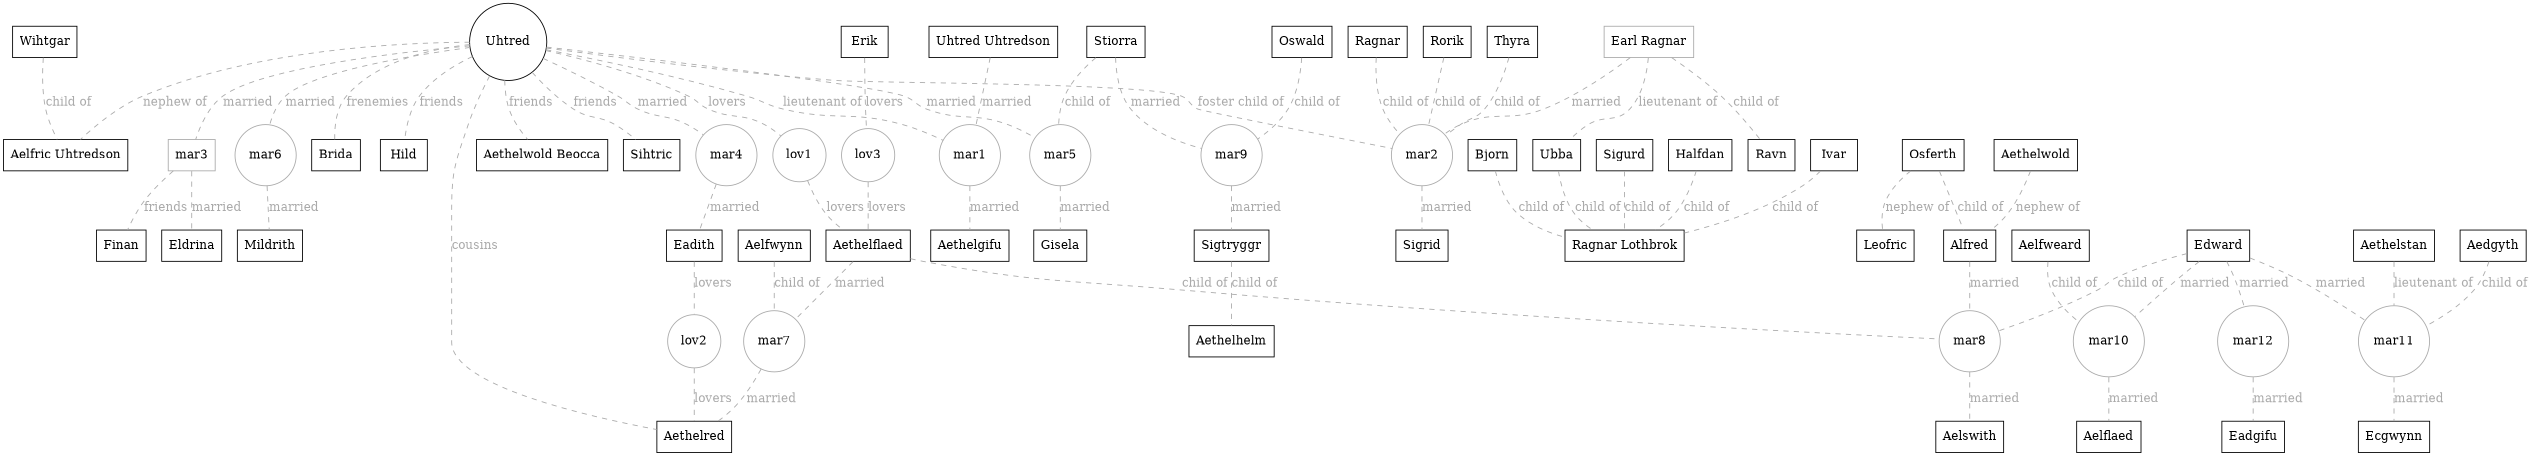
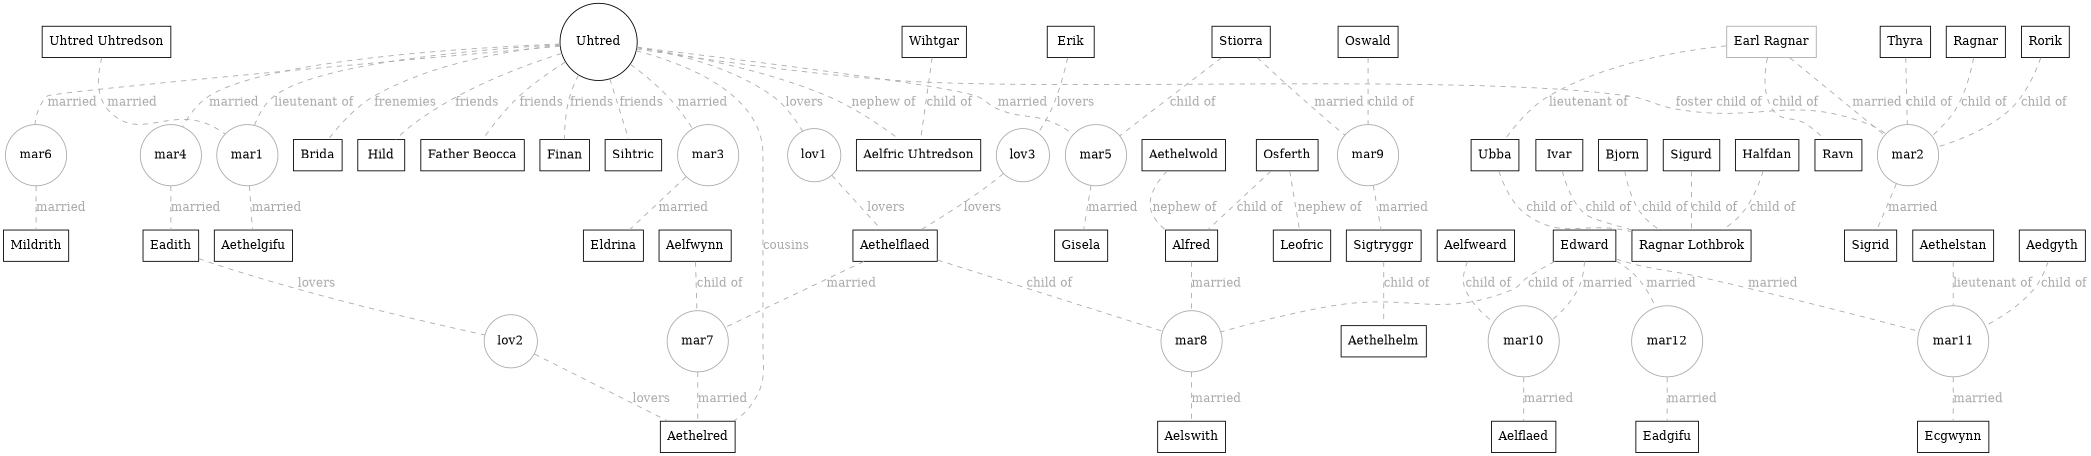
node "mar3": shape box -> circle
node "Aethelwold Beocca": label "Aethelwold Beocca" -> "Father Beocca"
edge "mar3" -- "Finan": now "Uhtred" -- "Finan"
